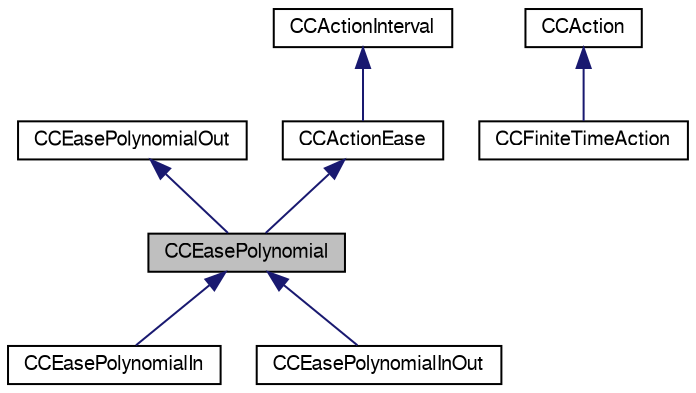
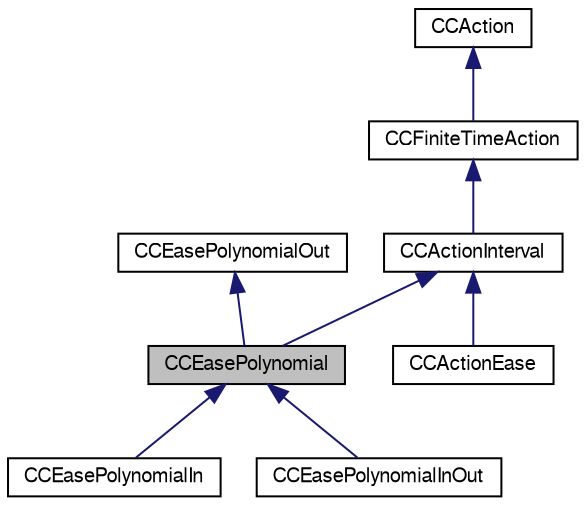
edge "CCEasePolynomial" -> "CCActionEase": now "CCEasePolynomial" -> "CCActionInterval"
edge "CCActionInterval" -> "CCFiniteTimeAction": added
